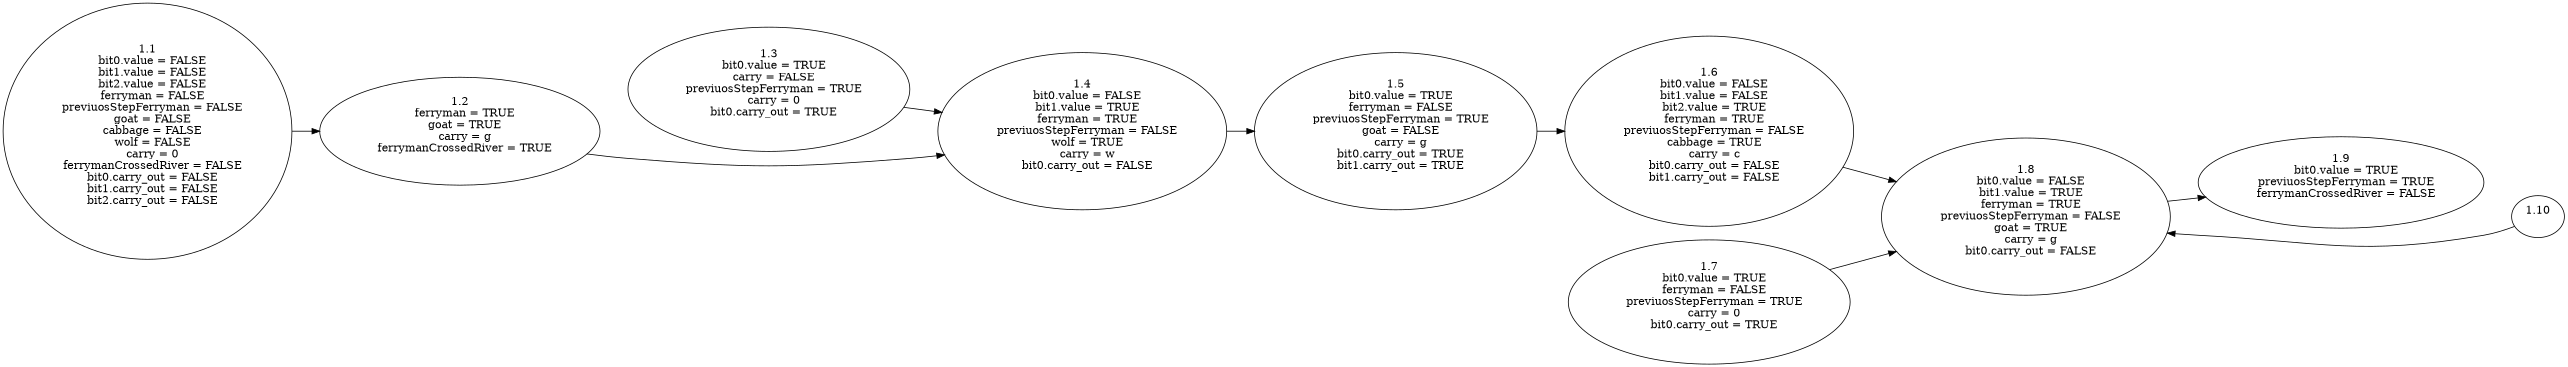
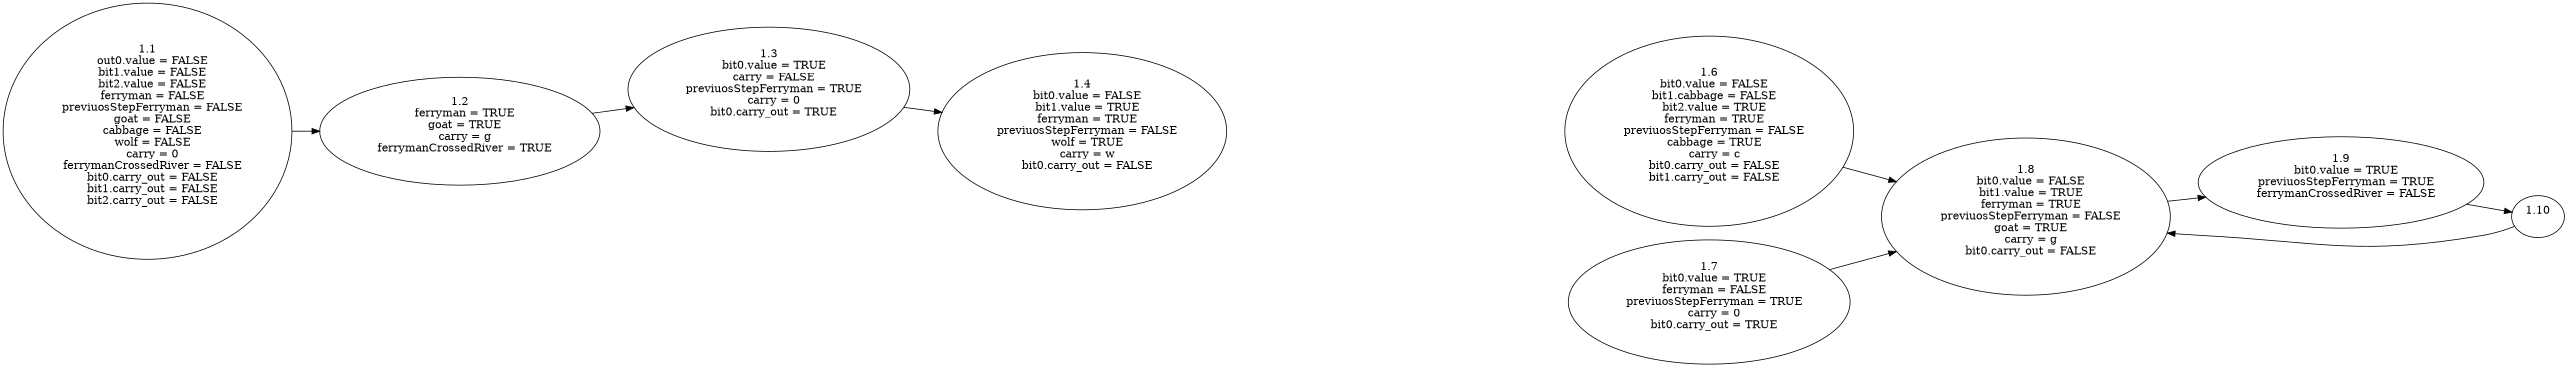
node "1.1": text "bit0.value = FALSE" -> "out0.value = FALSE"
node "1.6": text "bit1.value = FALSE" -> "bit1.cabbage = FALSE"
node "1.5": removed
edge "1.2" -> "1.4": now "1.2" -> "1.3"
edge "1.9" -> "1.10": added
